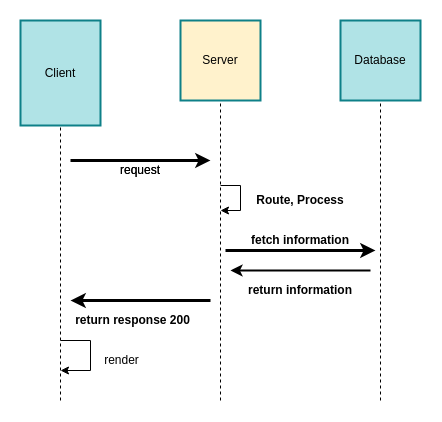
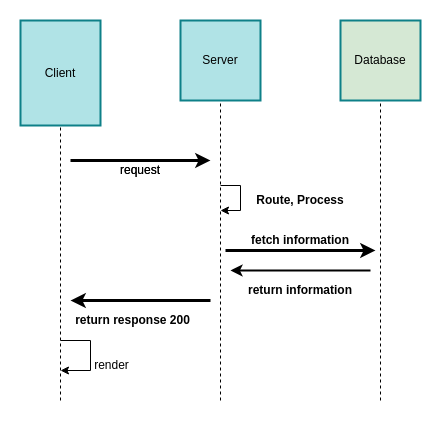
node "Server": fillcolor #fff2cc -> #b0e3e6
node "Database": fillcolor #b0e3e6 -> #d5e8d4
node "render": moved (122, 361) -> (112, 366)
